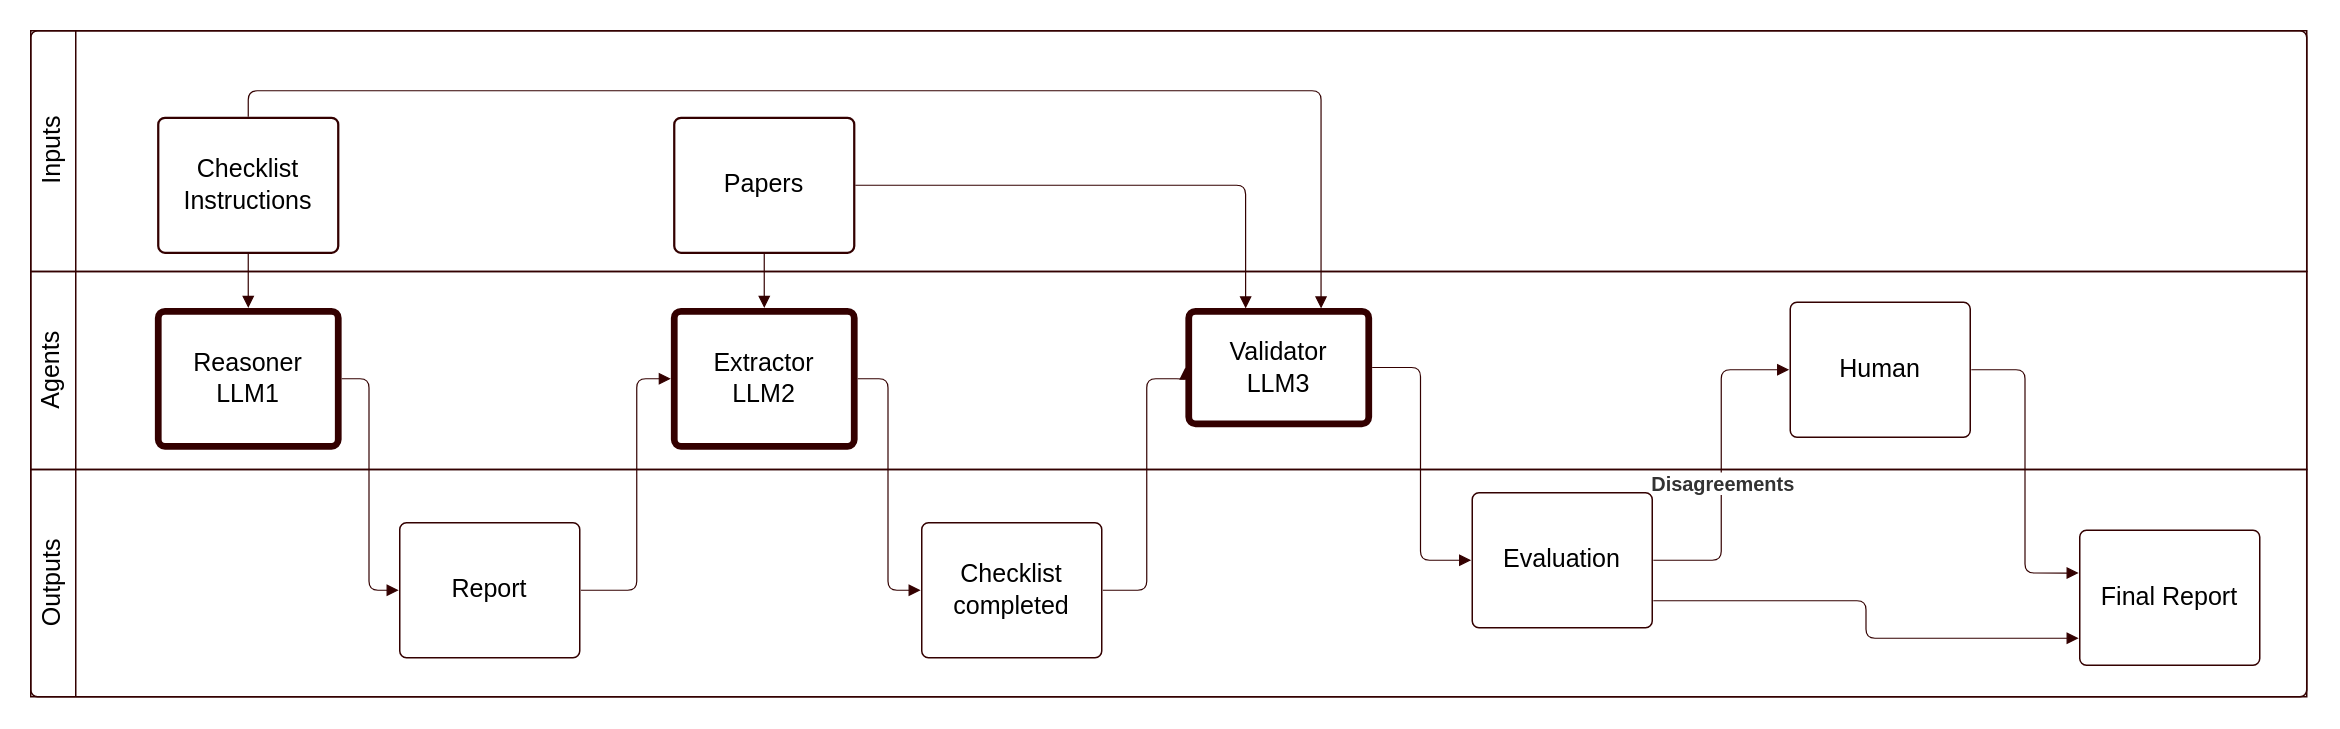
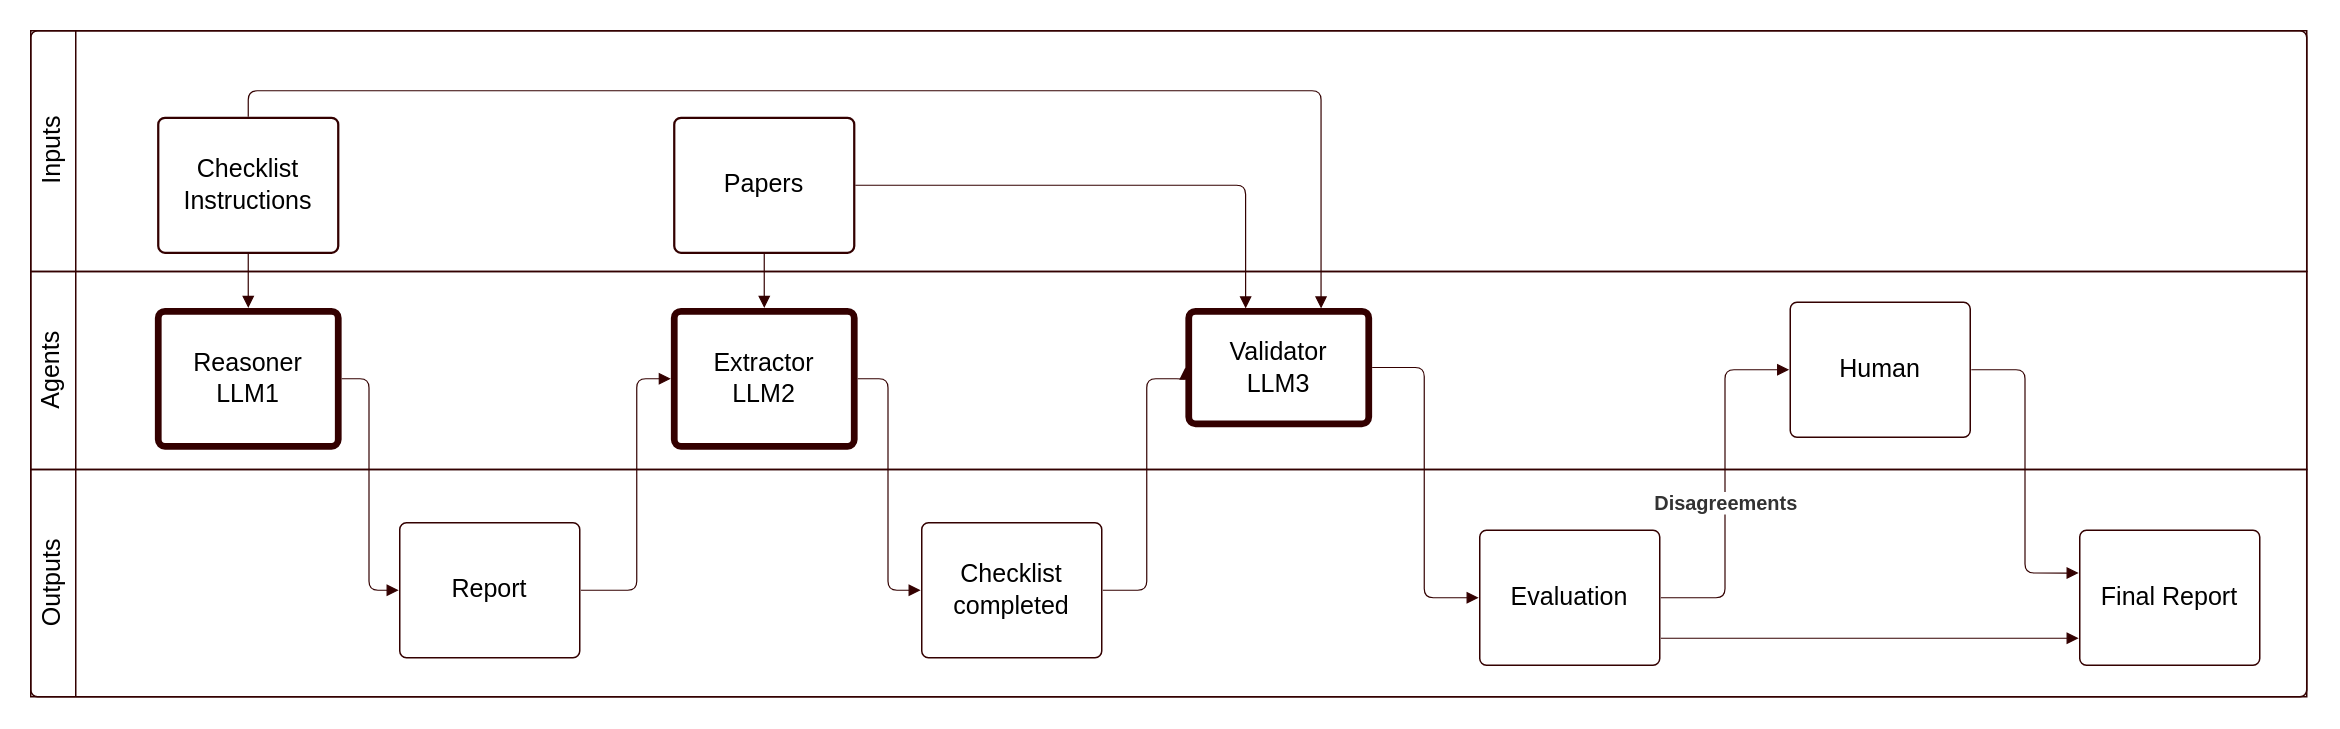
node "Evaluation": moved (1562, 560) -> (1570, 598)
